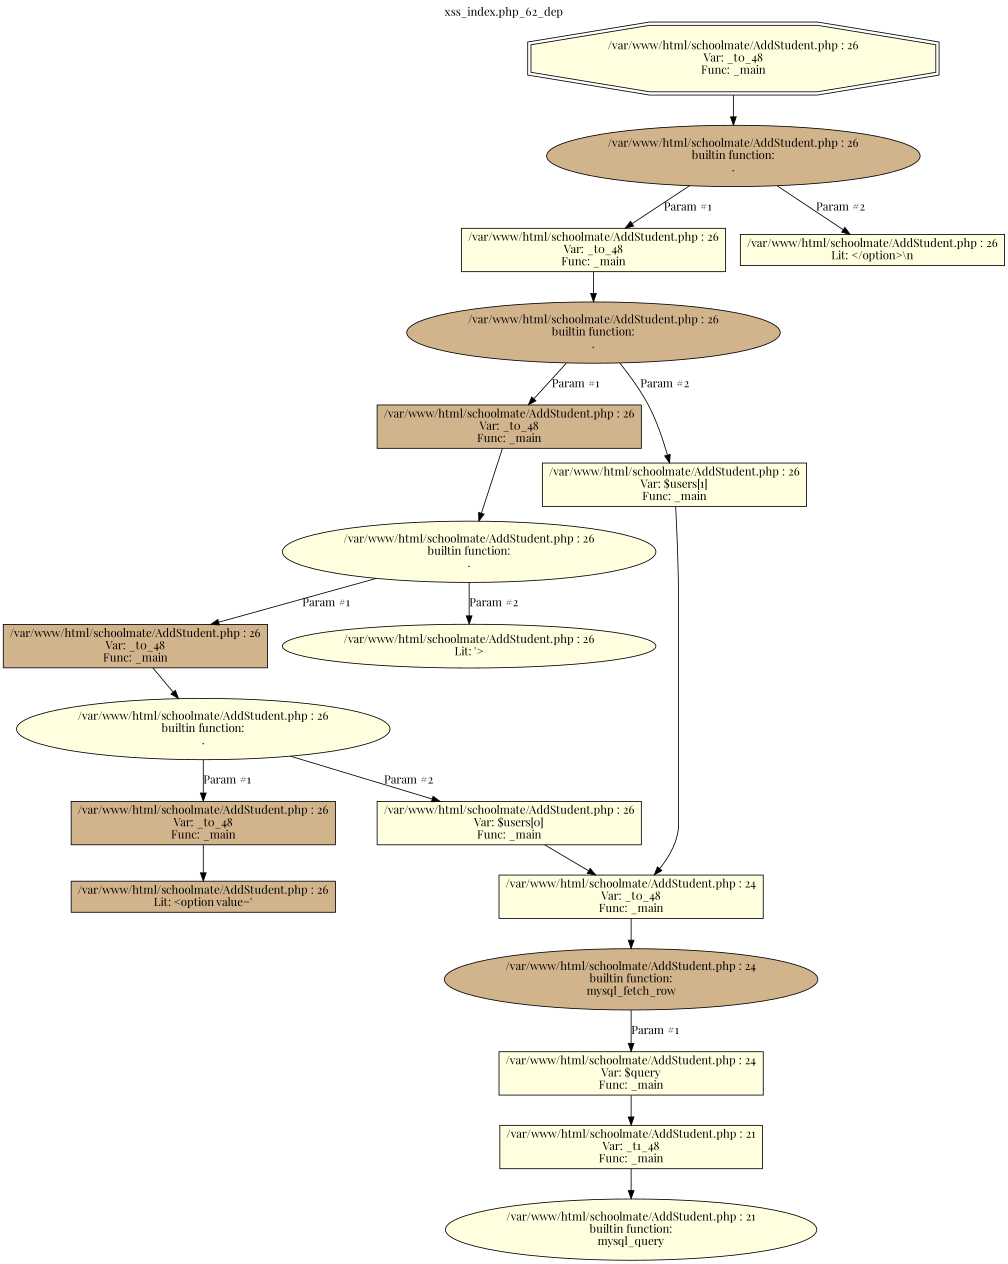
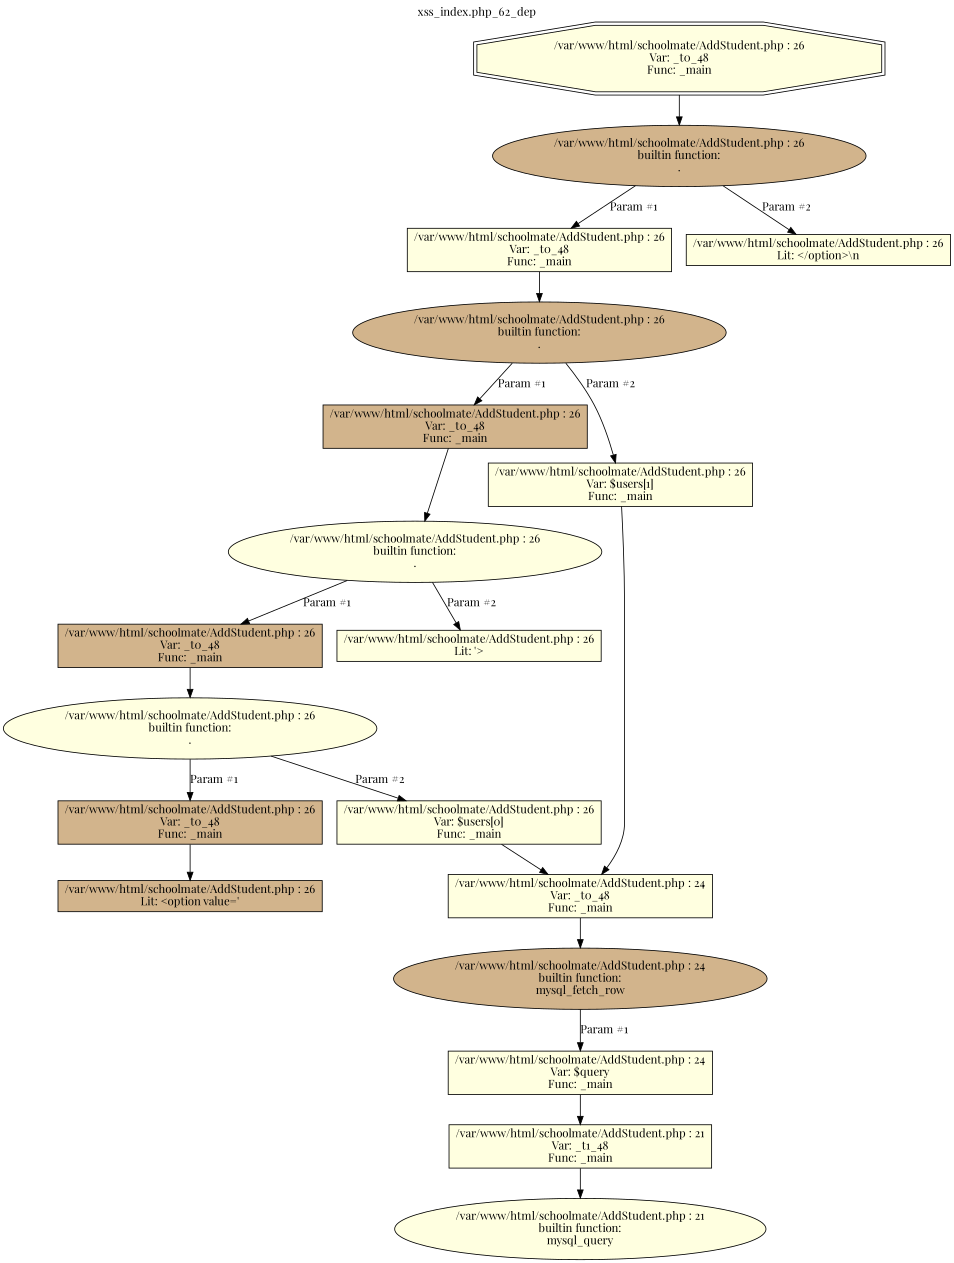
node "/var/www/html/schoolmate/AddStudent.php : 26 Lit: '>": shape ellipse -> box
